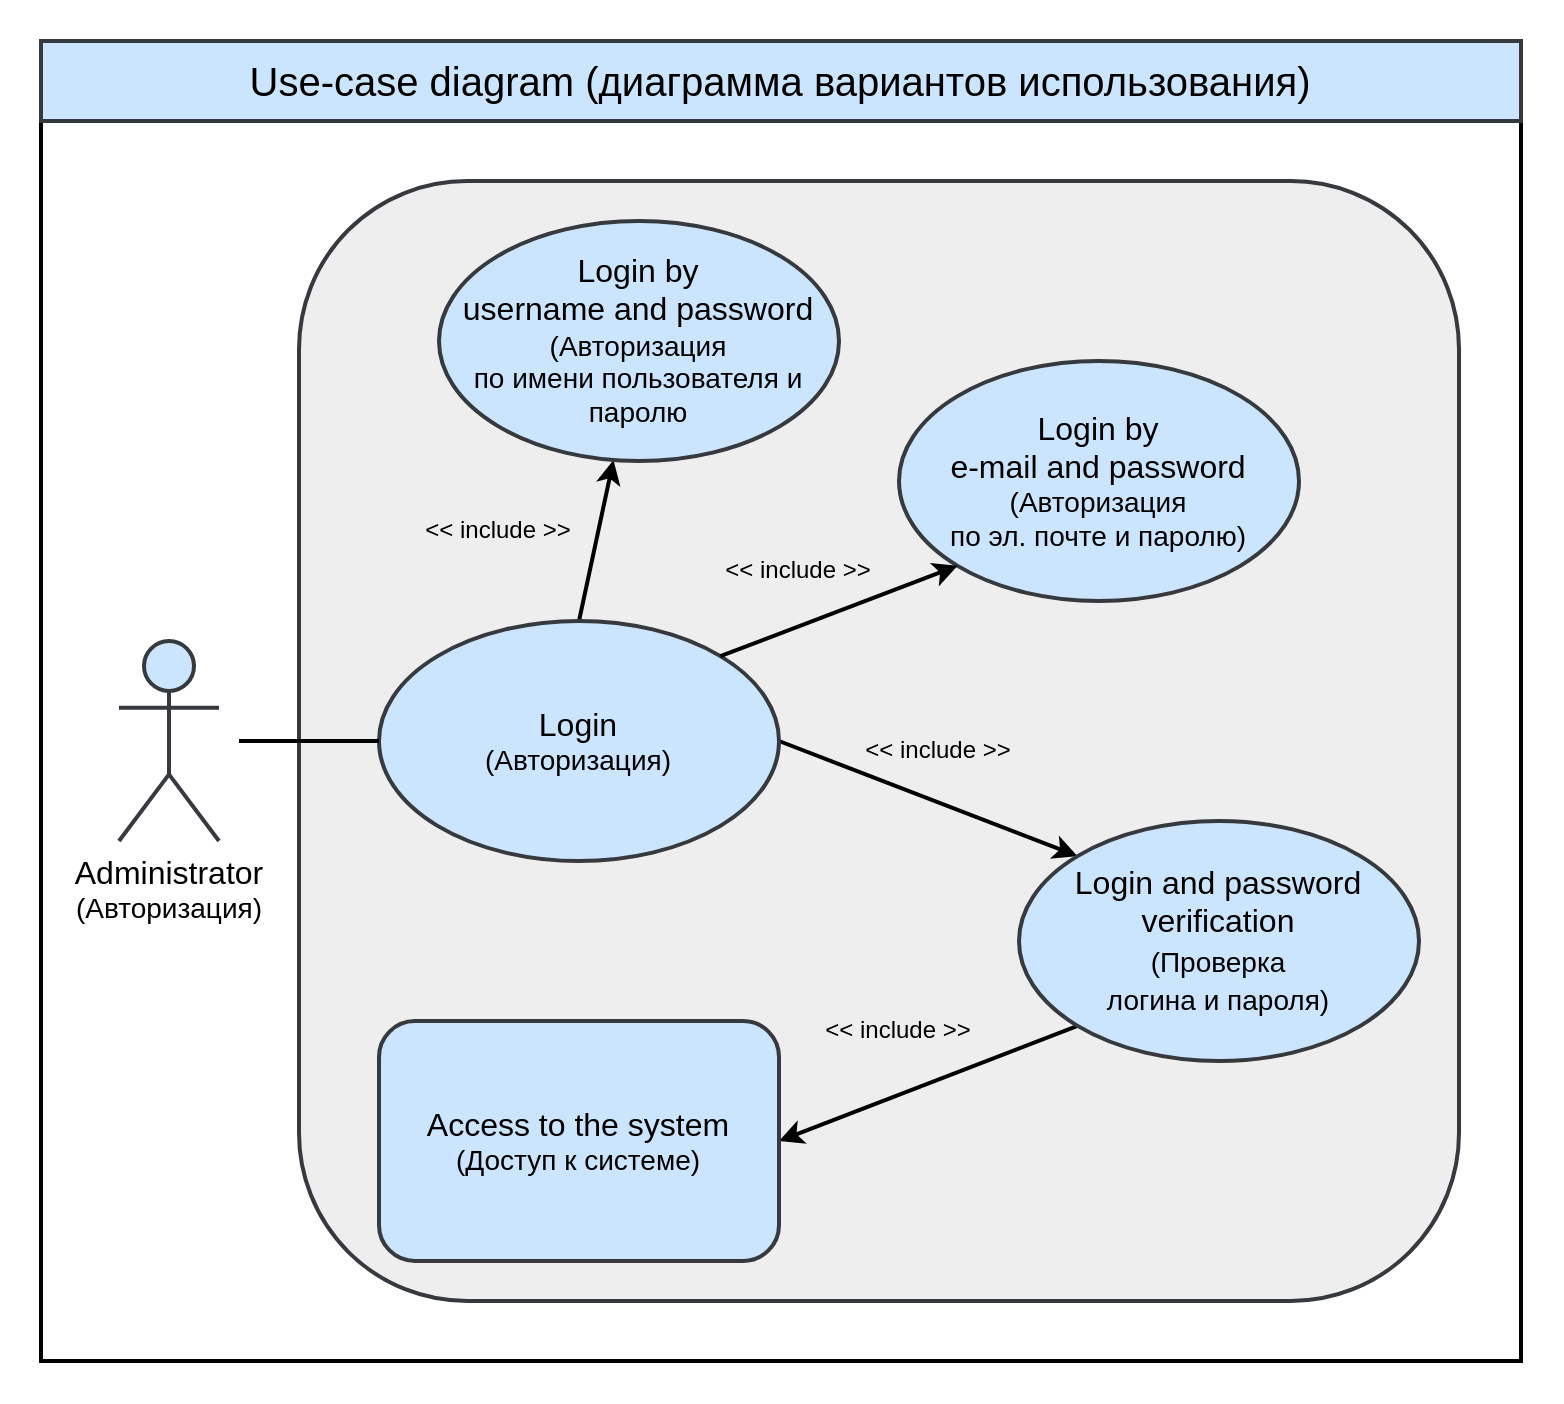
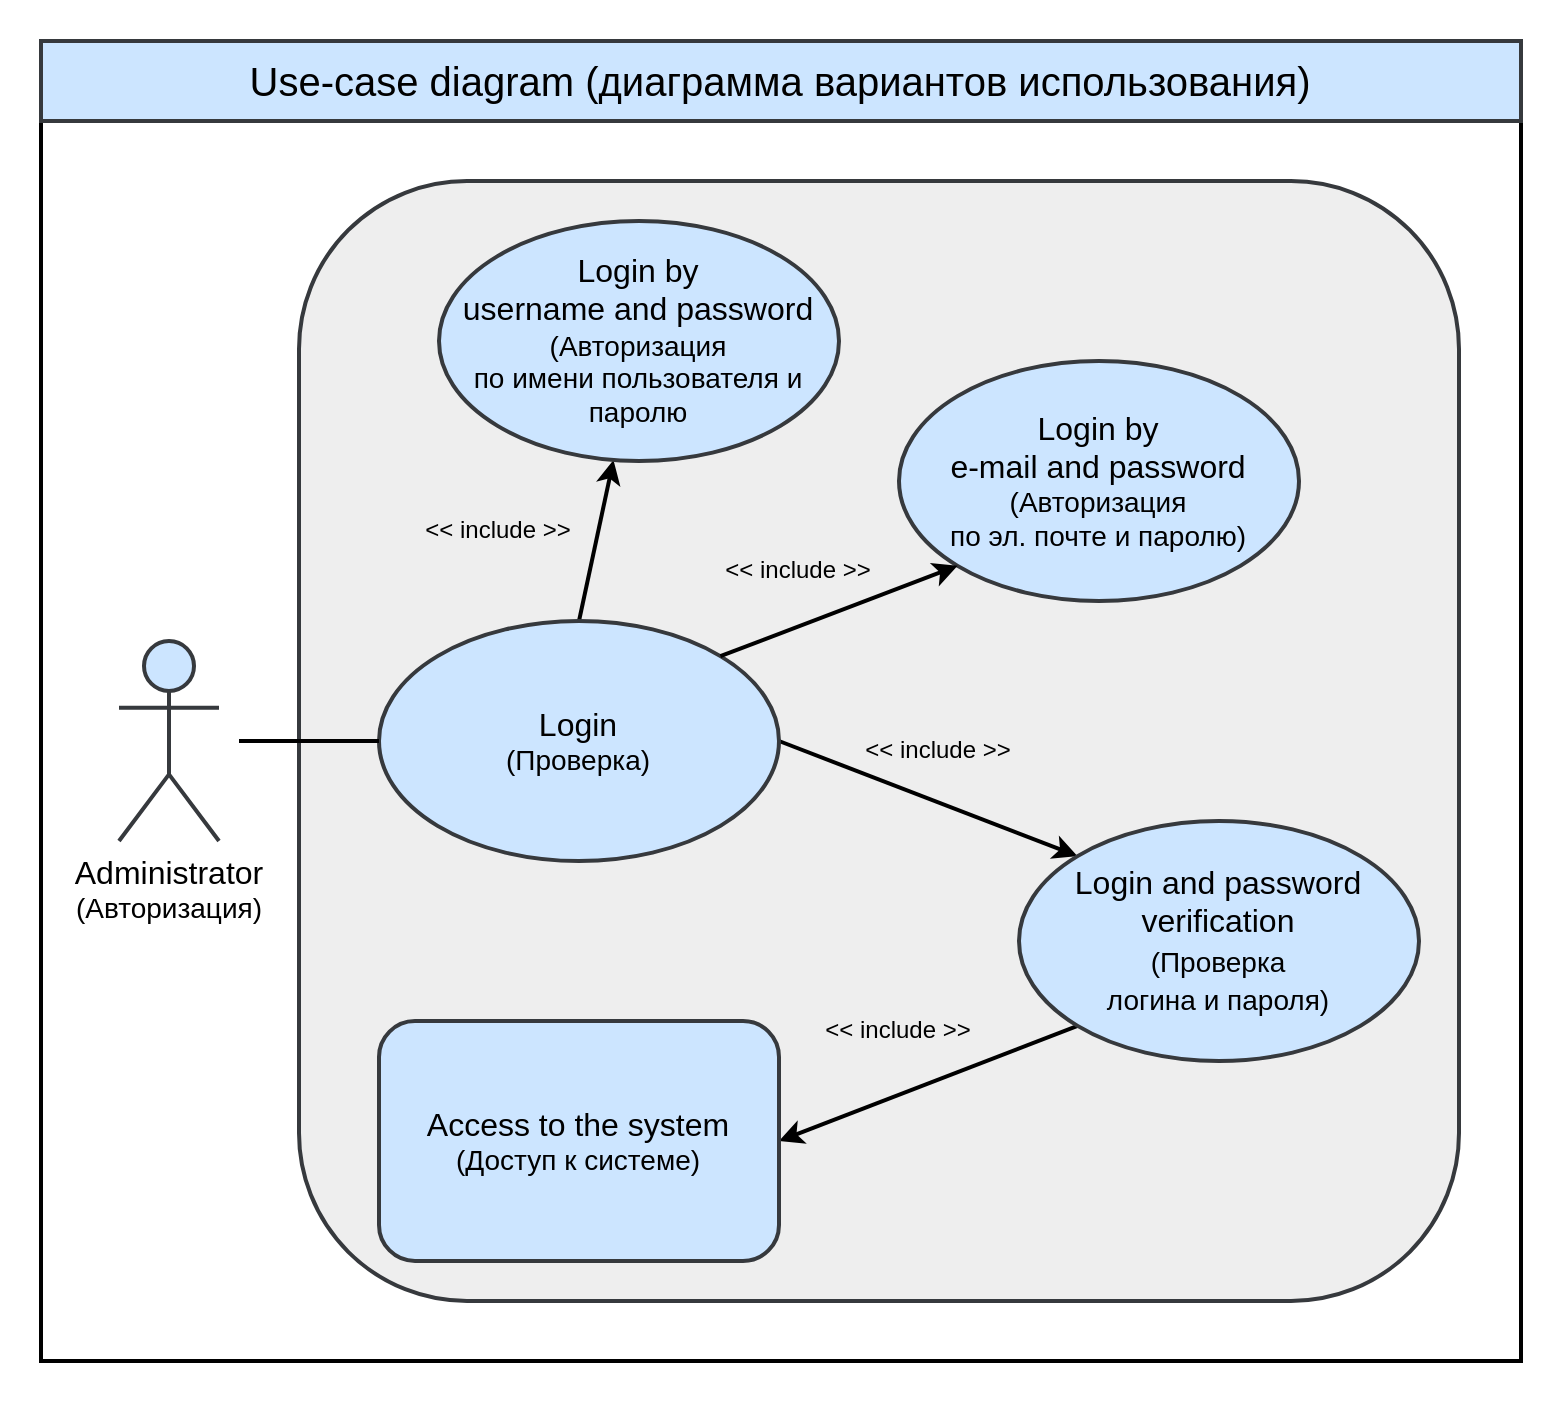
node "Login (Авторизация)": label "Login (Авторизация)" -> "Login (Проверка)"
